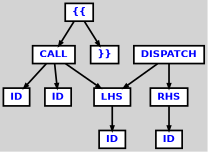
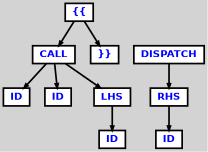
edge "DISPATCH" -> "LHS": removed
